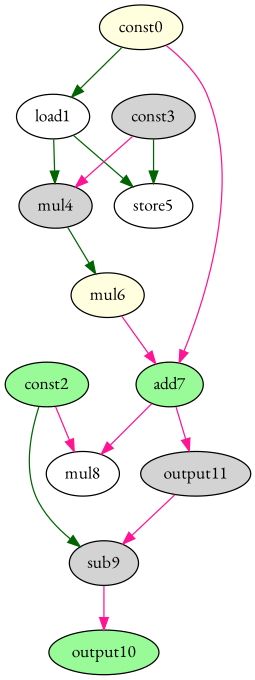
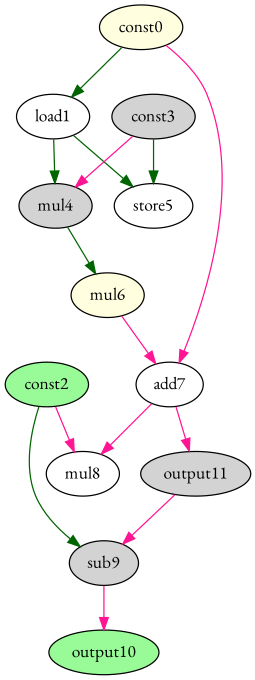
node "add7": fillcolor palegreen -> white
